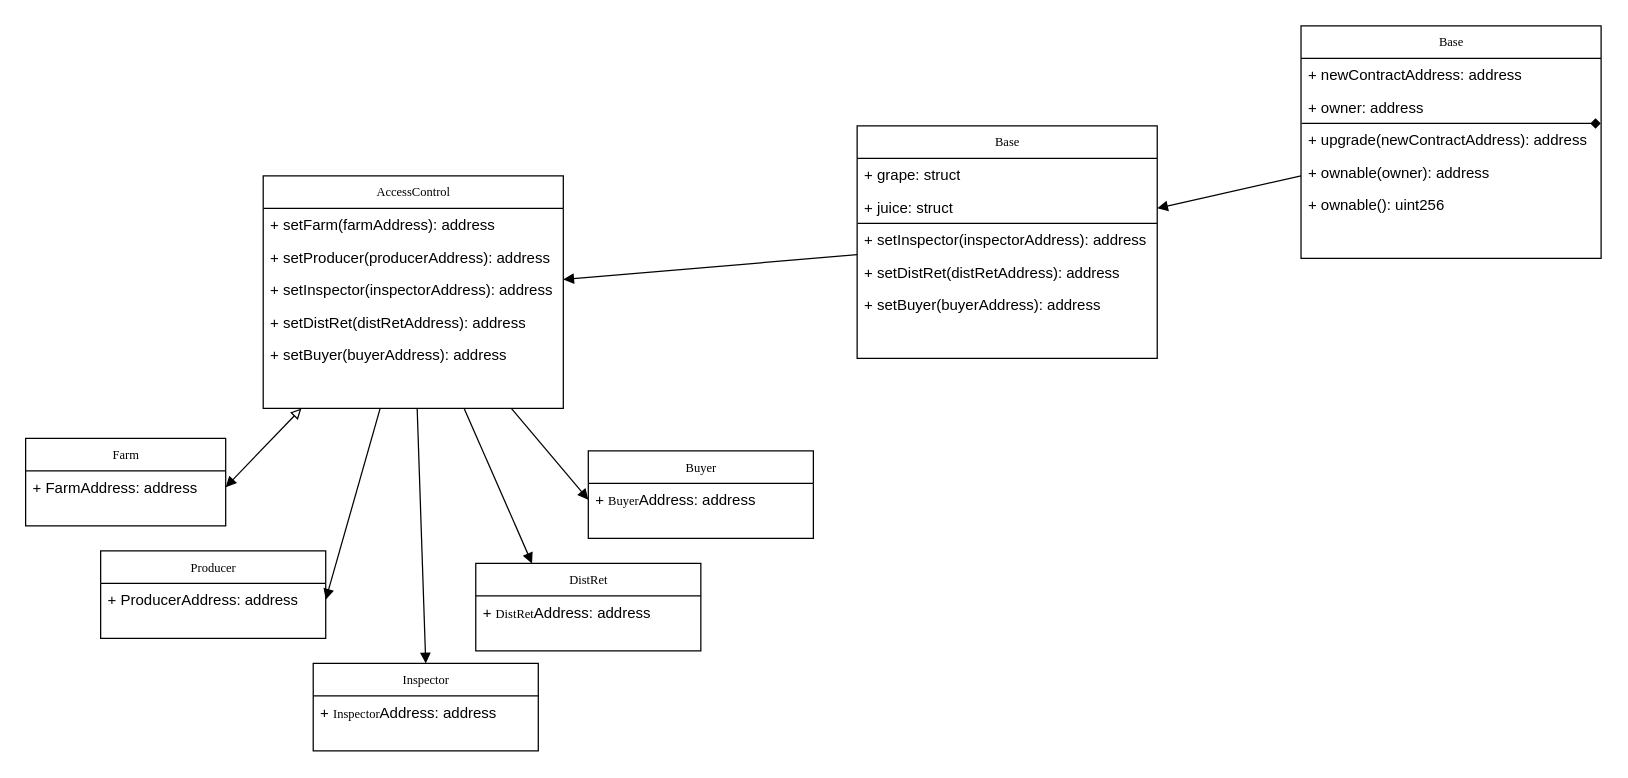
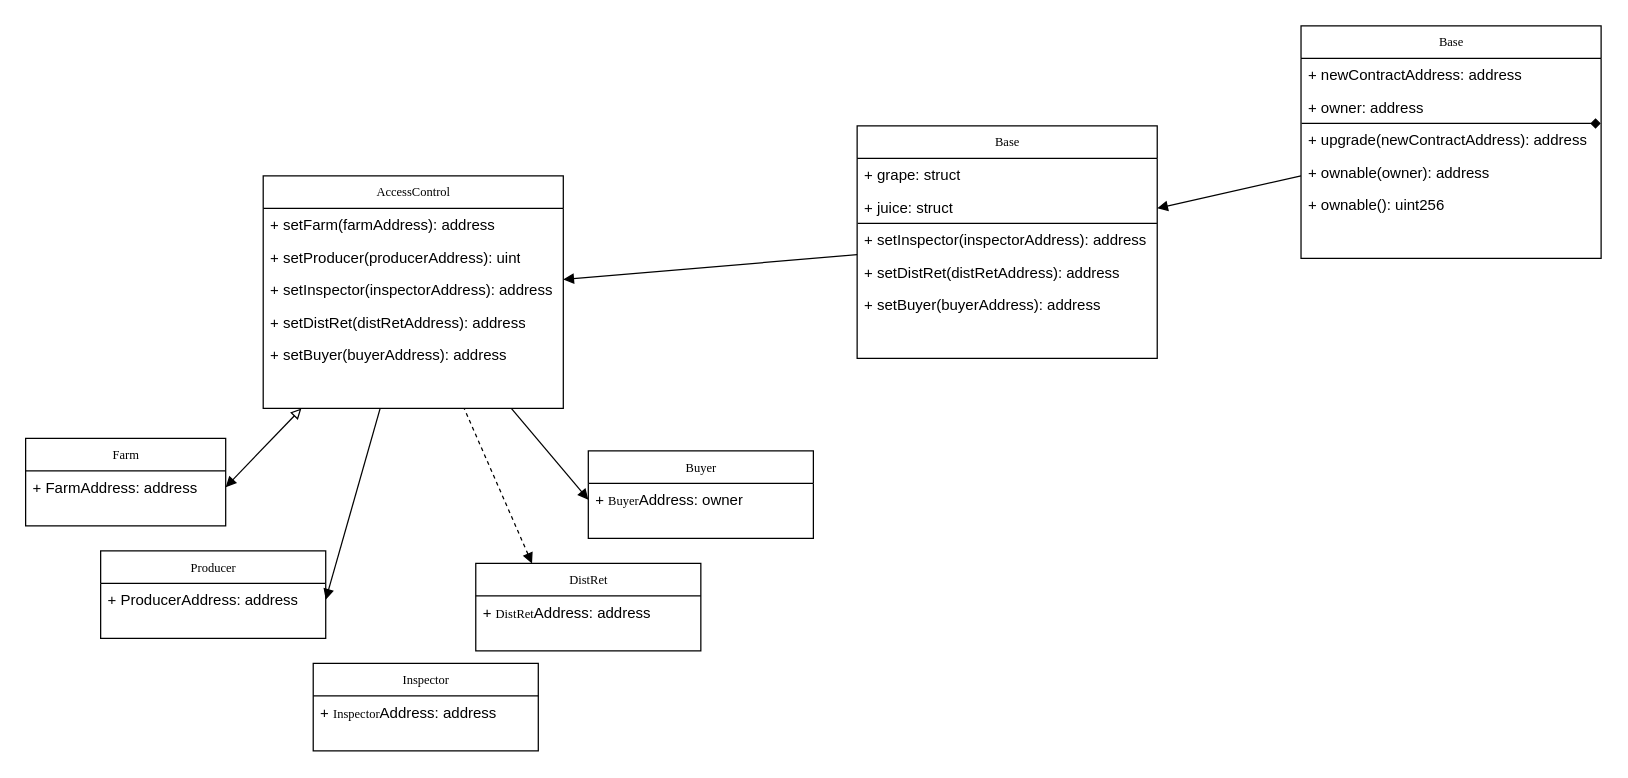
node "+ setProducer(producerAddress): address": label "+ setProducer(producerAddress): address" -> "+ setProducer(producerAddress): uint"
edge "AccessControl" -> "DistRet": style solid -> dashed
node "+ BuyerAddress: address": label "+ BuyerAddress: address" -> "+ BuyerAddress: owner"
edge "AccessControl" -> "Inspector": removed
